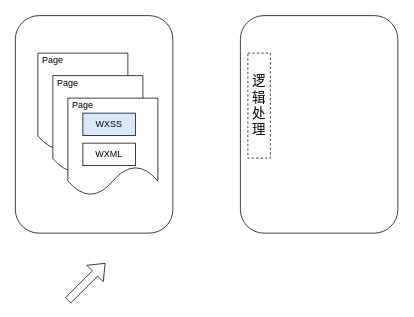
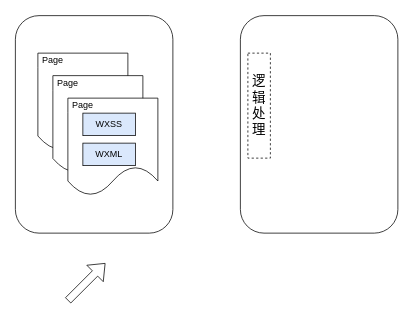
node "WXML": fillcolor #ffffff -> #dae8fc
